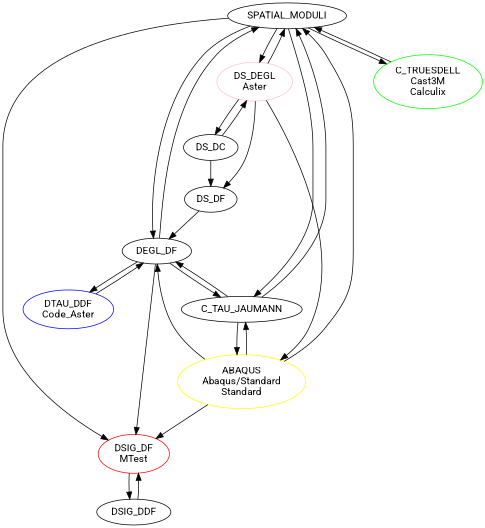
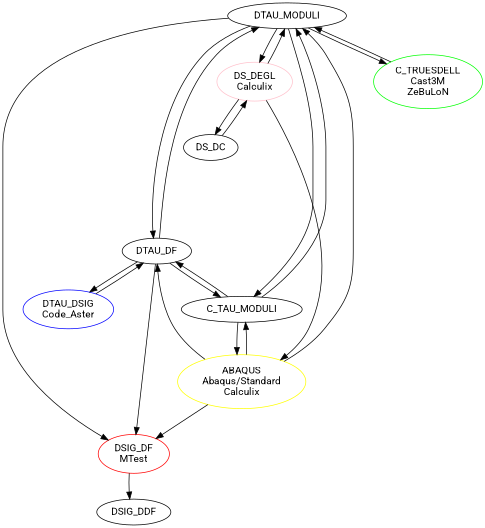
node "SPATIAL_MODULI": label "SPATIAL_MODULI" -> "DTAU_MODULI"
node "DS_DEGL Aster": label "DS_DEGL Aster" -> "DS_DEGL Calculix"
node "C_TRUESDELL Cast3M Calculix": label "C_TRUESDELL Cast3M Calculix" -> "C_TRUESDELL Cast3M ZeBuLoN"
node "DS_DF": removed
node "DEGL_DF": label "DEGL_DF" -> "DTAU_DF"
node "DTAU_DDF Code_Aster": label "DTAU_DDF Code_Aster" -> "DTAU_DSIG Code_Aster"
node "C_TAU_JAUMANN": label "C_TAU_JAUMANN" -> "C_TAU_MODULI"
node "ABAQUS Abaqus/Standard Standard": label "ABAQUS Abaqus/Standard Standard" -> "ABAQUS Abaqus/Standard Calculix"
edge "DSIG_DDF" -> "DSIG_DF MTest": removed
